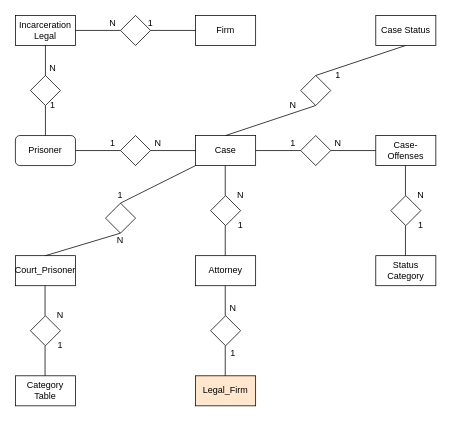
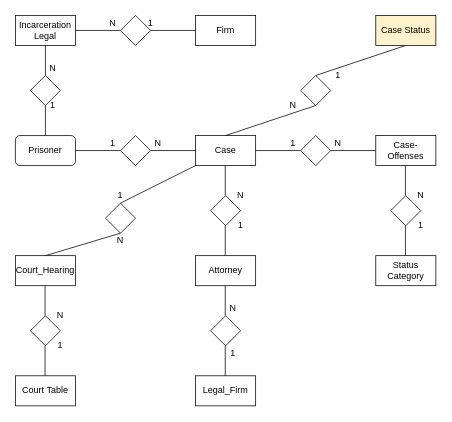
node "Case Status": fillcolor #ffffff -> #fff2cc
node "Court_Prisoner": label "Court_Prisoner" -> "Court_Hearing"
node "Category Table": label "Category Table" -> "Court Table"
node "Legal_Firm": fillcolor #ffe6cc -> #ffffff
